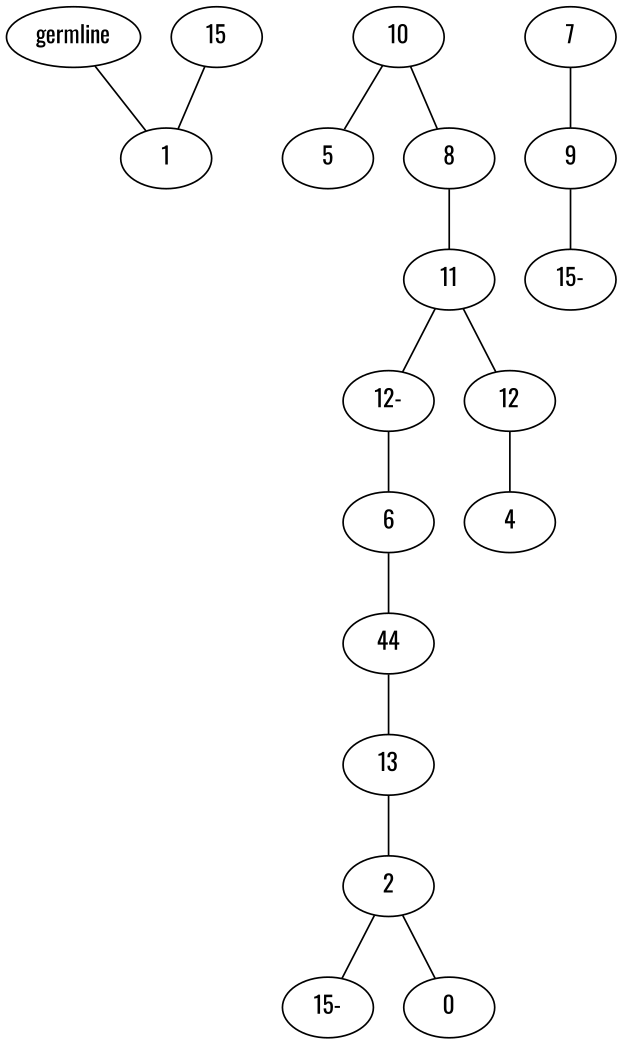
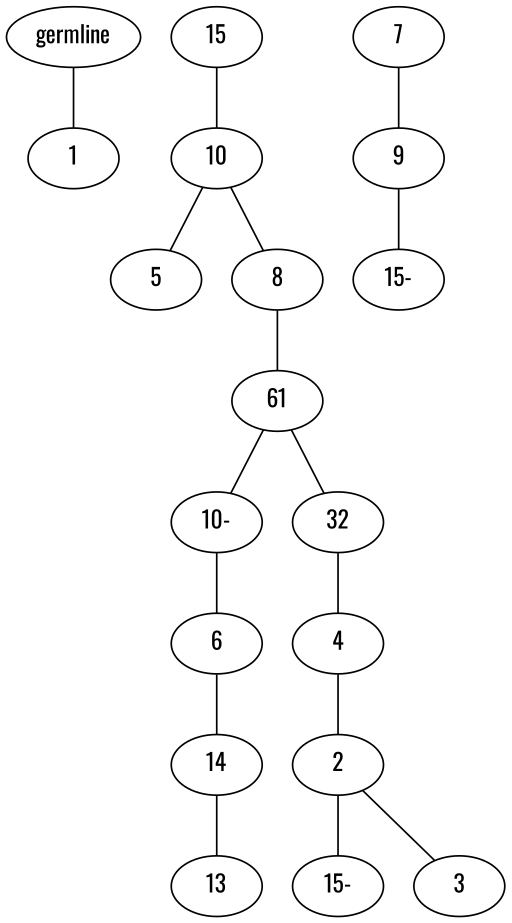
edge "15" -- "1": now "15" -- "10"
node "11": label "11" -> "61"
node "12-": label "12-" -> "10-"
node "12": label "12" -> "32"
node "44": label "44" -> "14"
edge "13" -- "2": now "4" -- "2"
node "0": label "0" -> "3"
